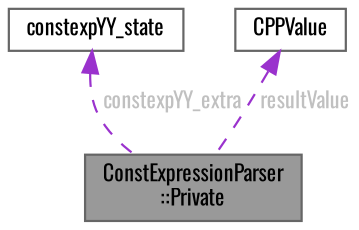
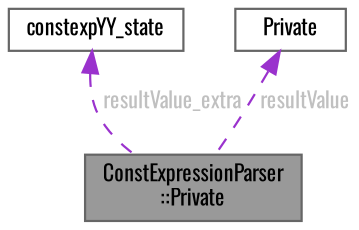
node "CPPValue": label "CPPValue" -> "Private"
edge "ConstExpressionParser ::Private" -> "constexpYY_state": label " constexpYY_extra" -> " resultValue_extra"
